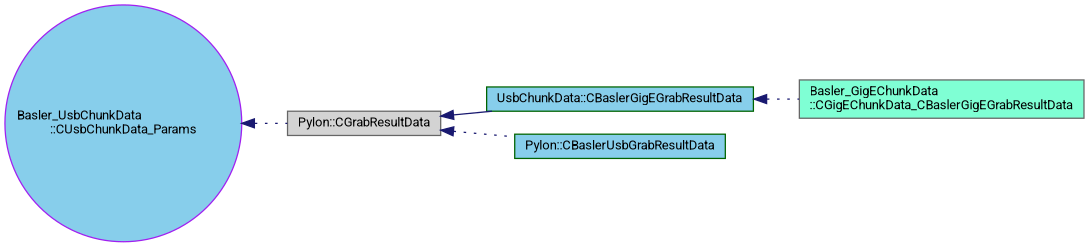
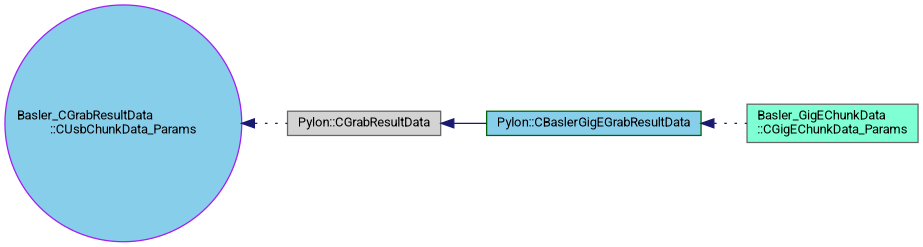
node "UsbChunkData::CBaslerGigEGrabResultData": label "UsbChunkData::CBaslerGigEGrabResultData" -> "Pylon::CBaslerGigEGrabResultData"
node "Basler_GigEChunkData ::CGigEChunkData_CBaslerGigEGrabResultData": label "Basler_GigEChunkData ::CGigEChunkData_CBaslerGigEGrabResultData" -> "Basler_GigEChunkData ::CGigEChunkData_Params"
node "Basler_UsbChunkData ::CUsbChunkData_Params": label "Basler_UsbChunkData ::CUsbChunkData_Params" -> "Basler_CGrabResultData ::CUsbChunkData_Params"
node "Pylon::CBaslerUsbGrabResultData": removed
